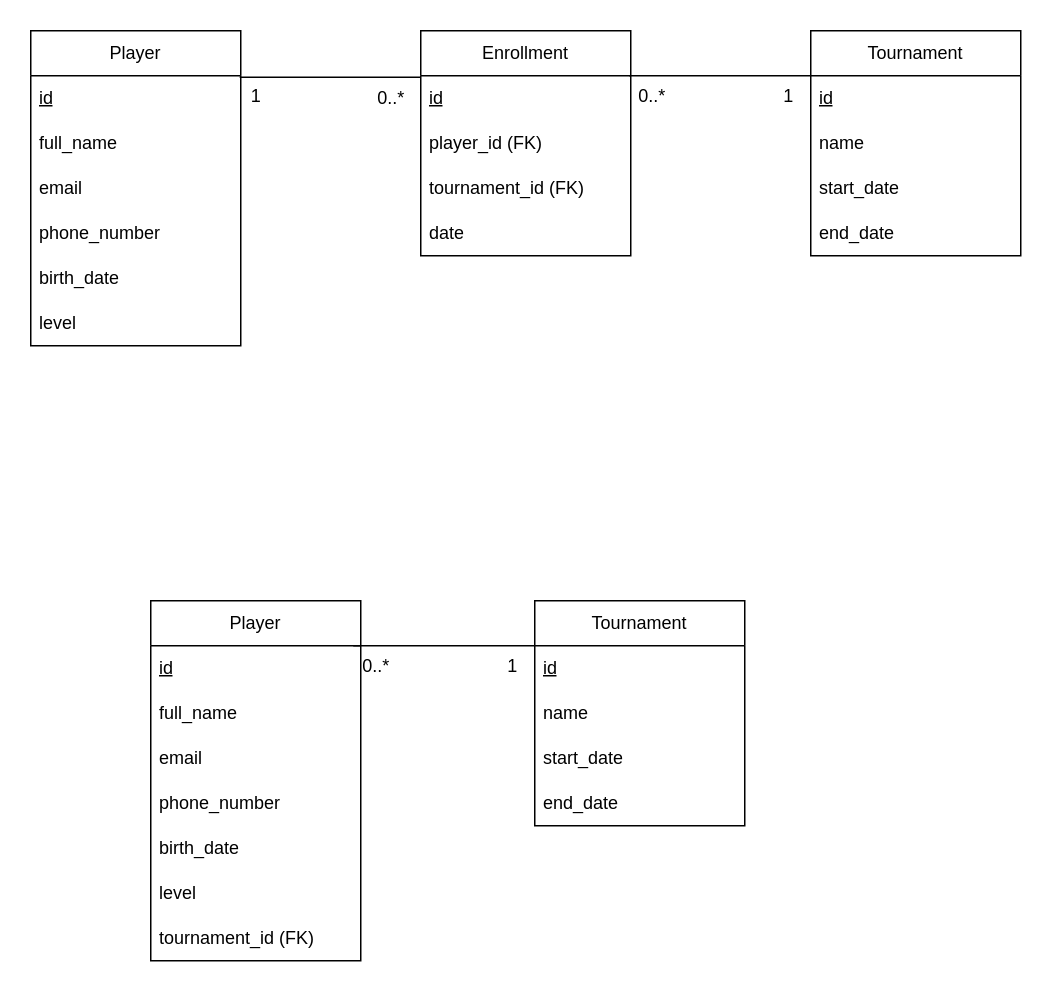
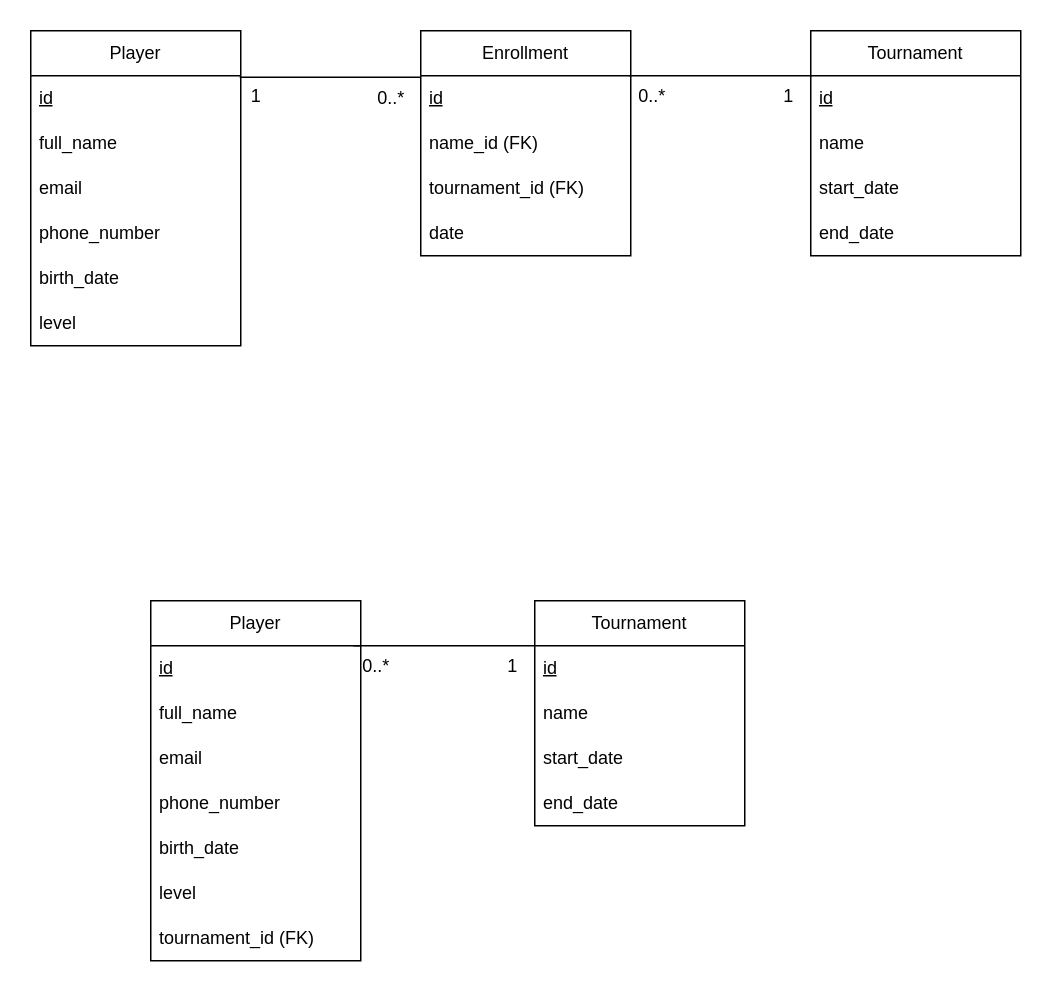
node "player_id (FK)": label "player_id (FK)" -> "name_id (FK)"
